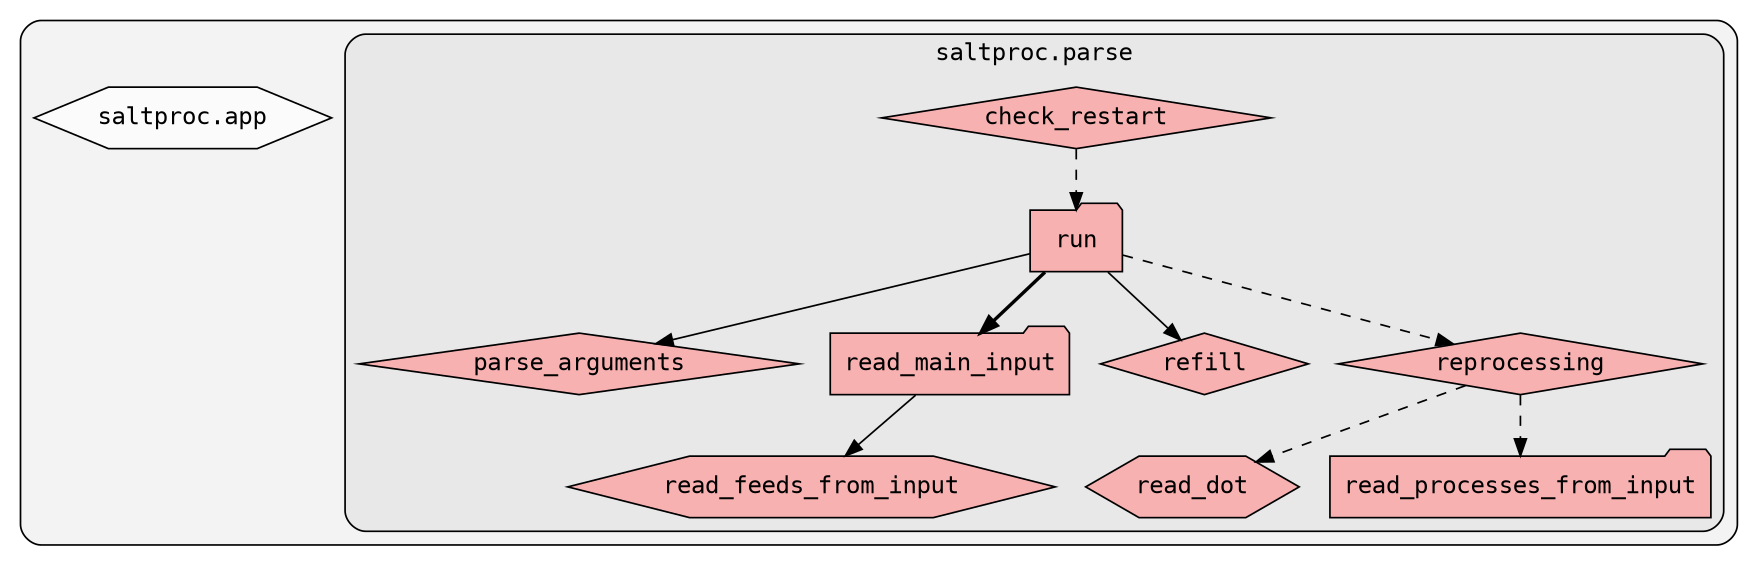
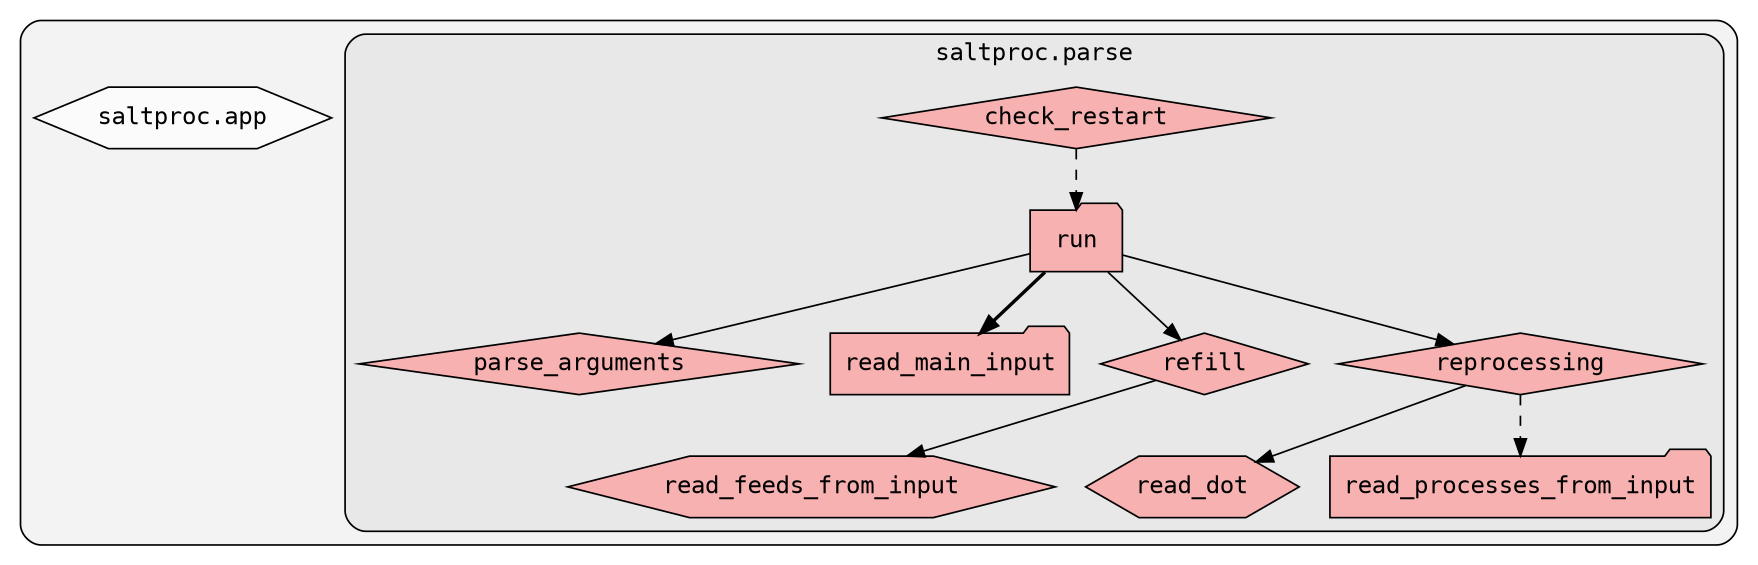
edge "run" -> "reprocessing": style dashed -> solid
edge "read_main_input" -> "read_feeds_from_input": now "refill" -> "read_feeds_from_input"
edge "reprocessing" -> "read_dot": style dashed -> solid
